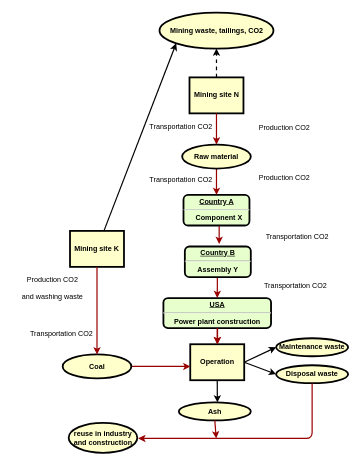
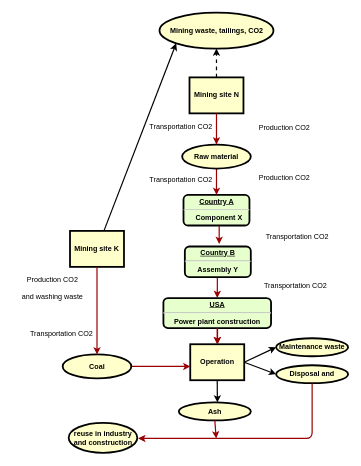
node "Disposal waste": label "Disposal waste" -> "Disposal and"
